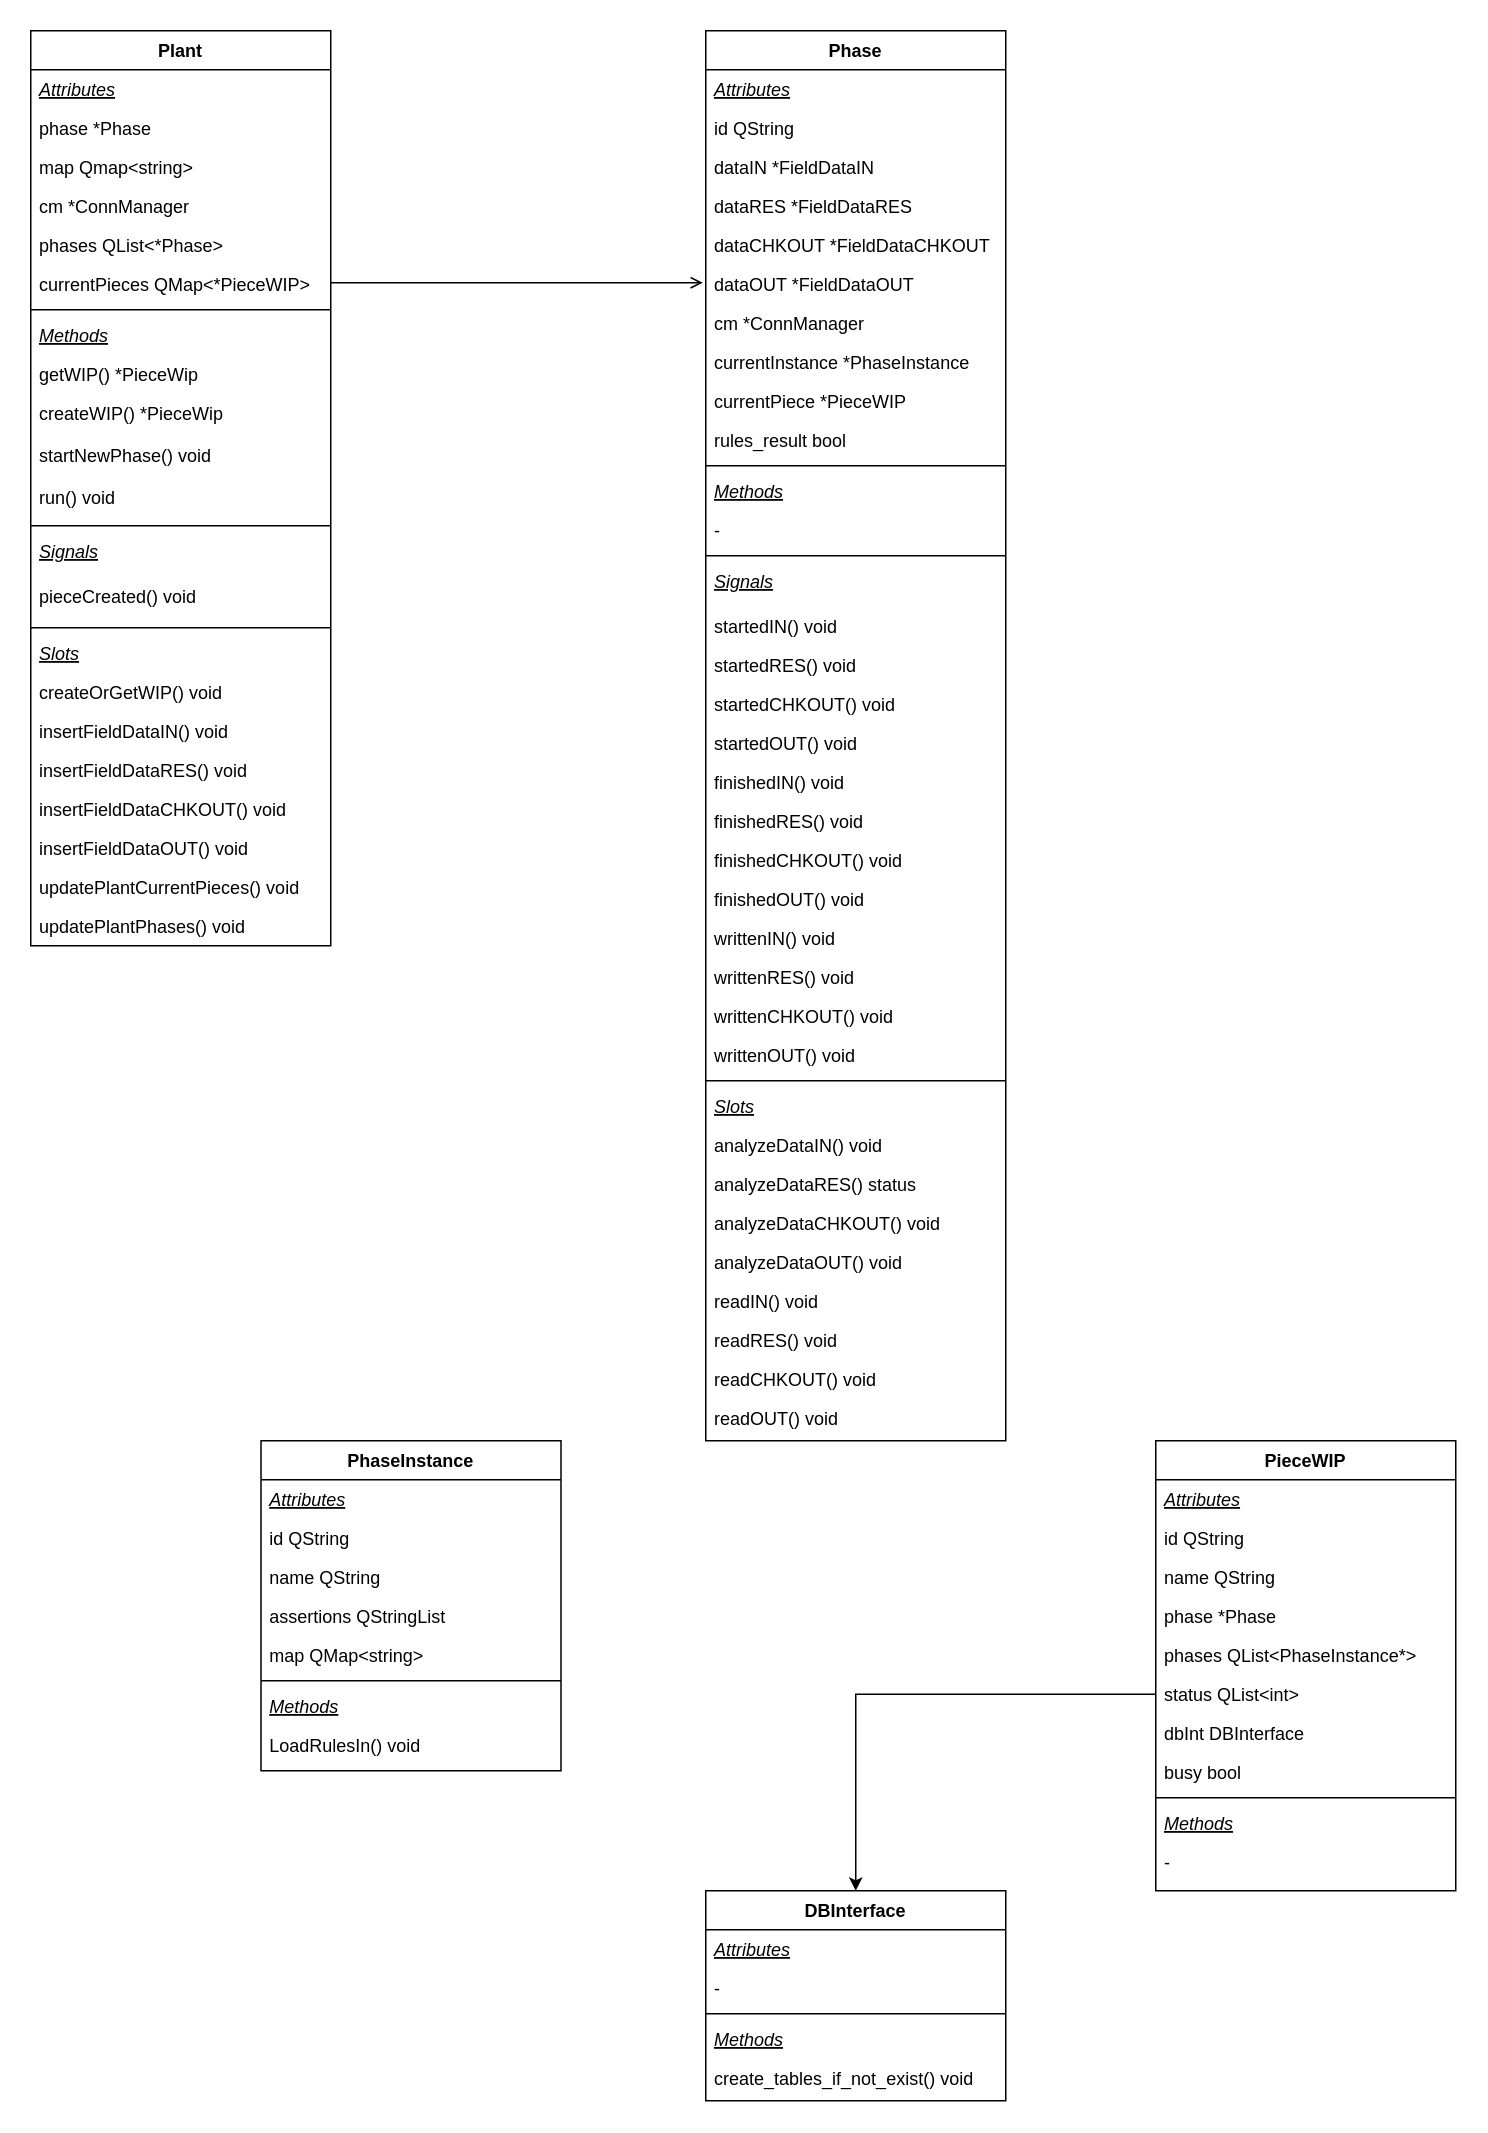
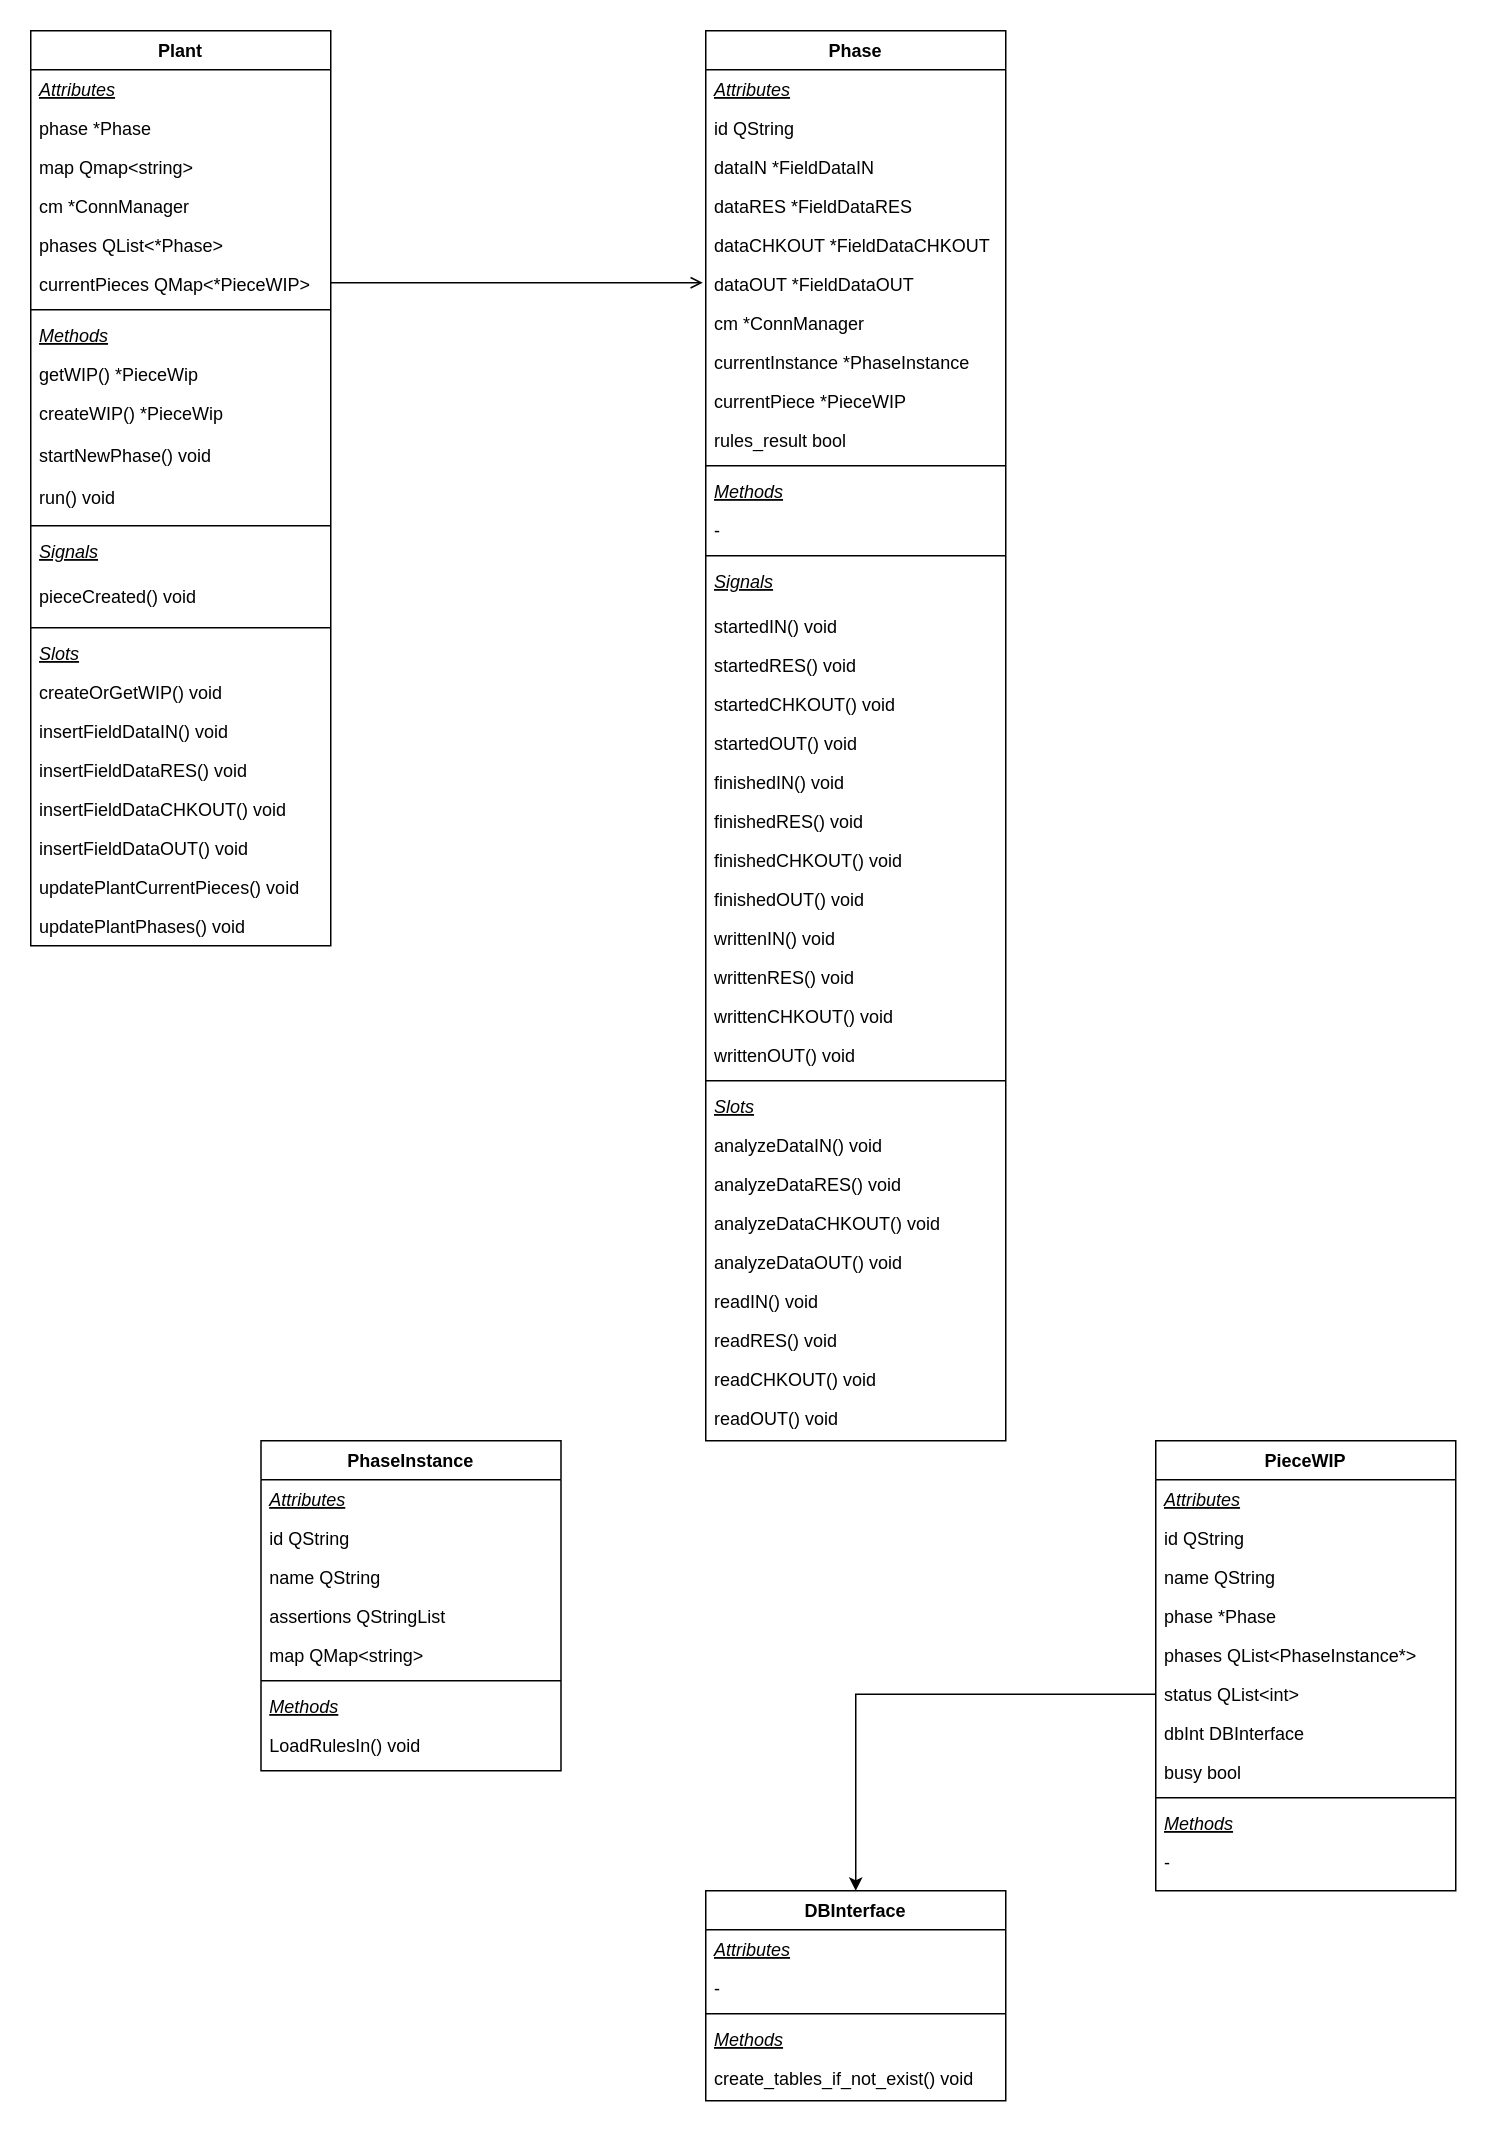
node "analyzeDataRES() status": label "analyzeDataRES() status" -> "analyzeDataRES() void"
